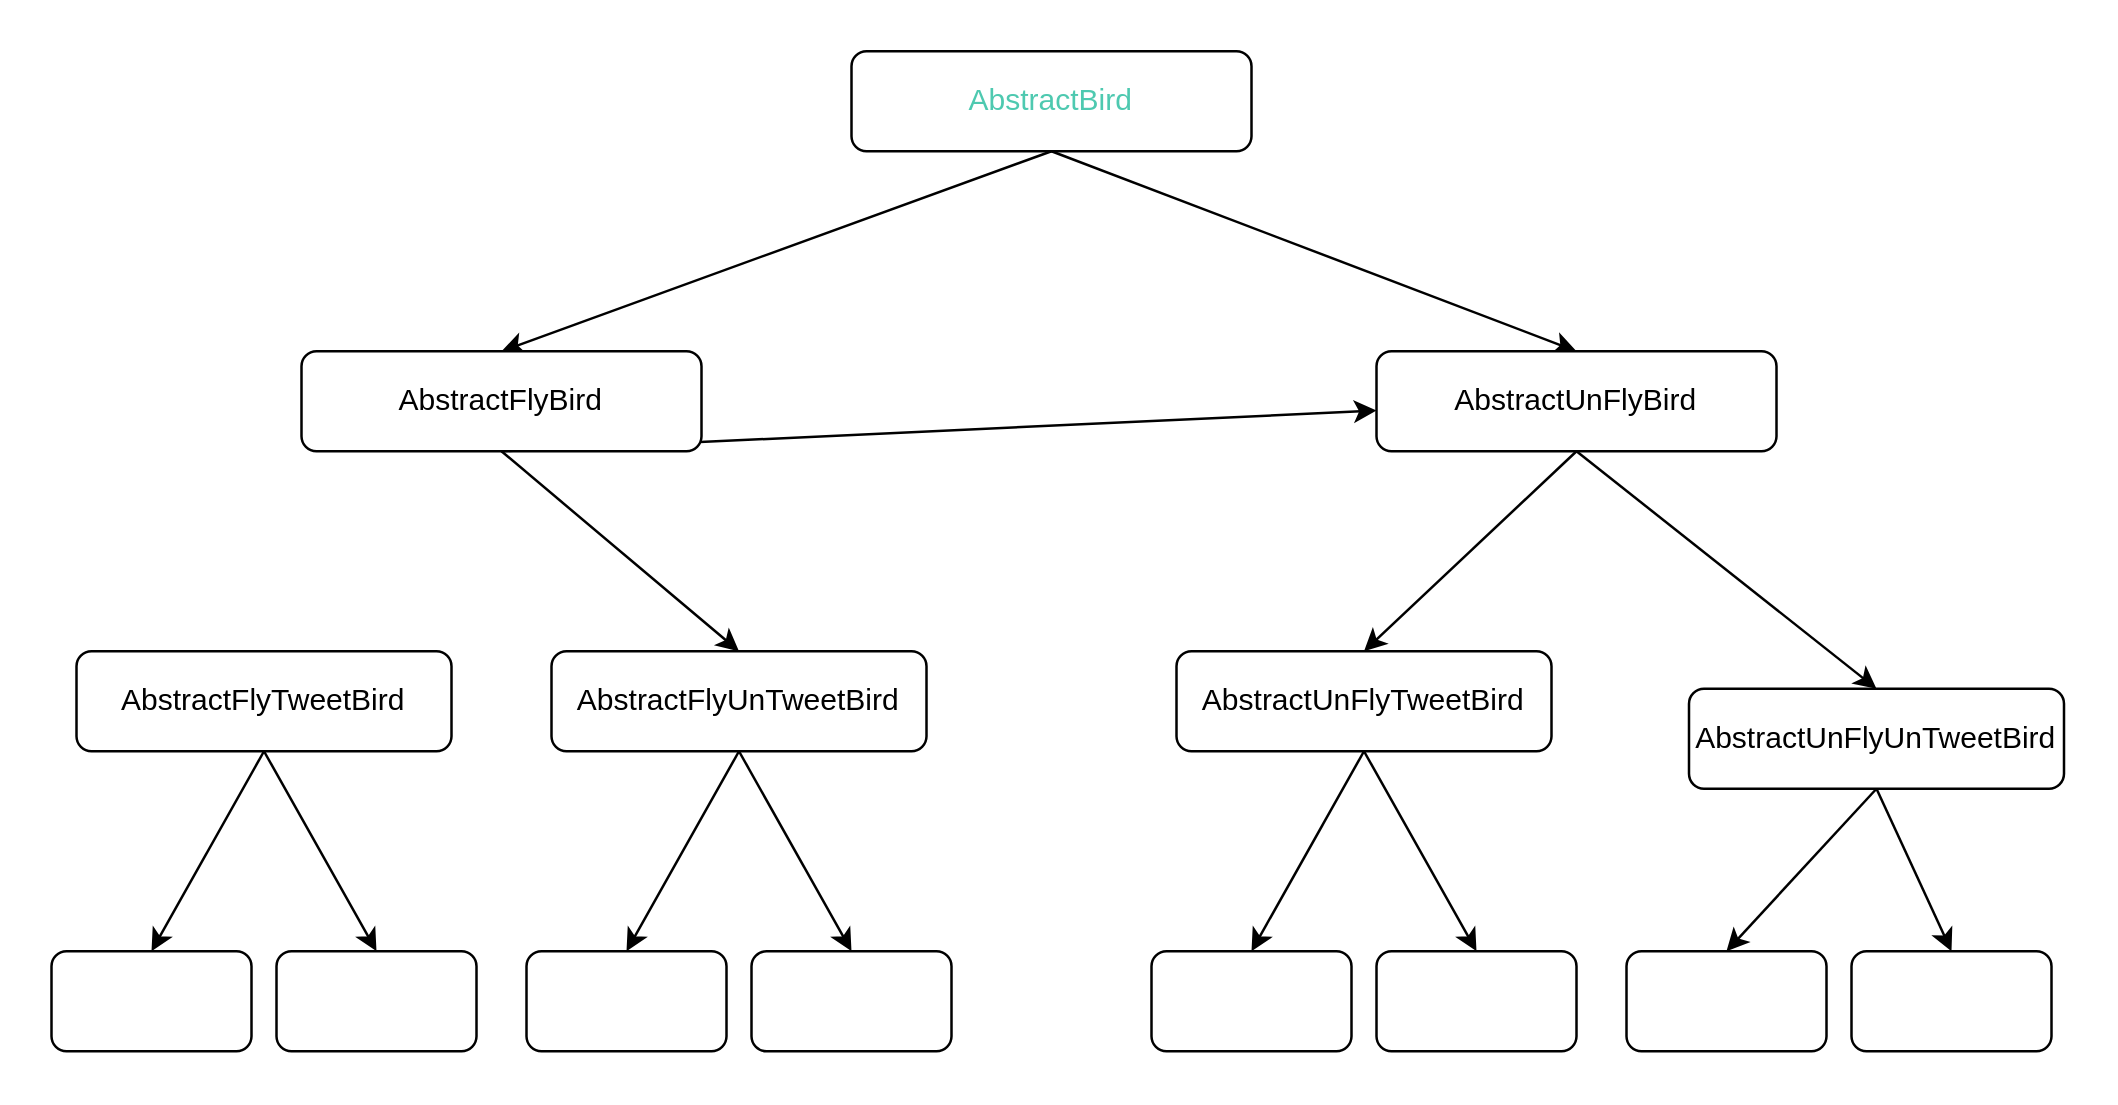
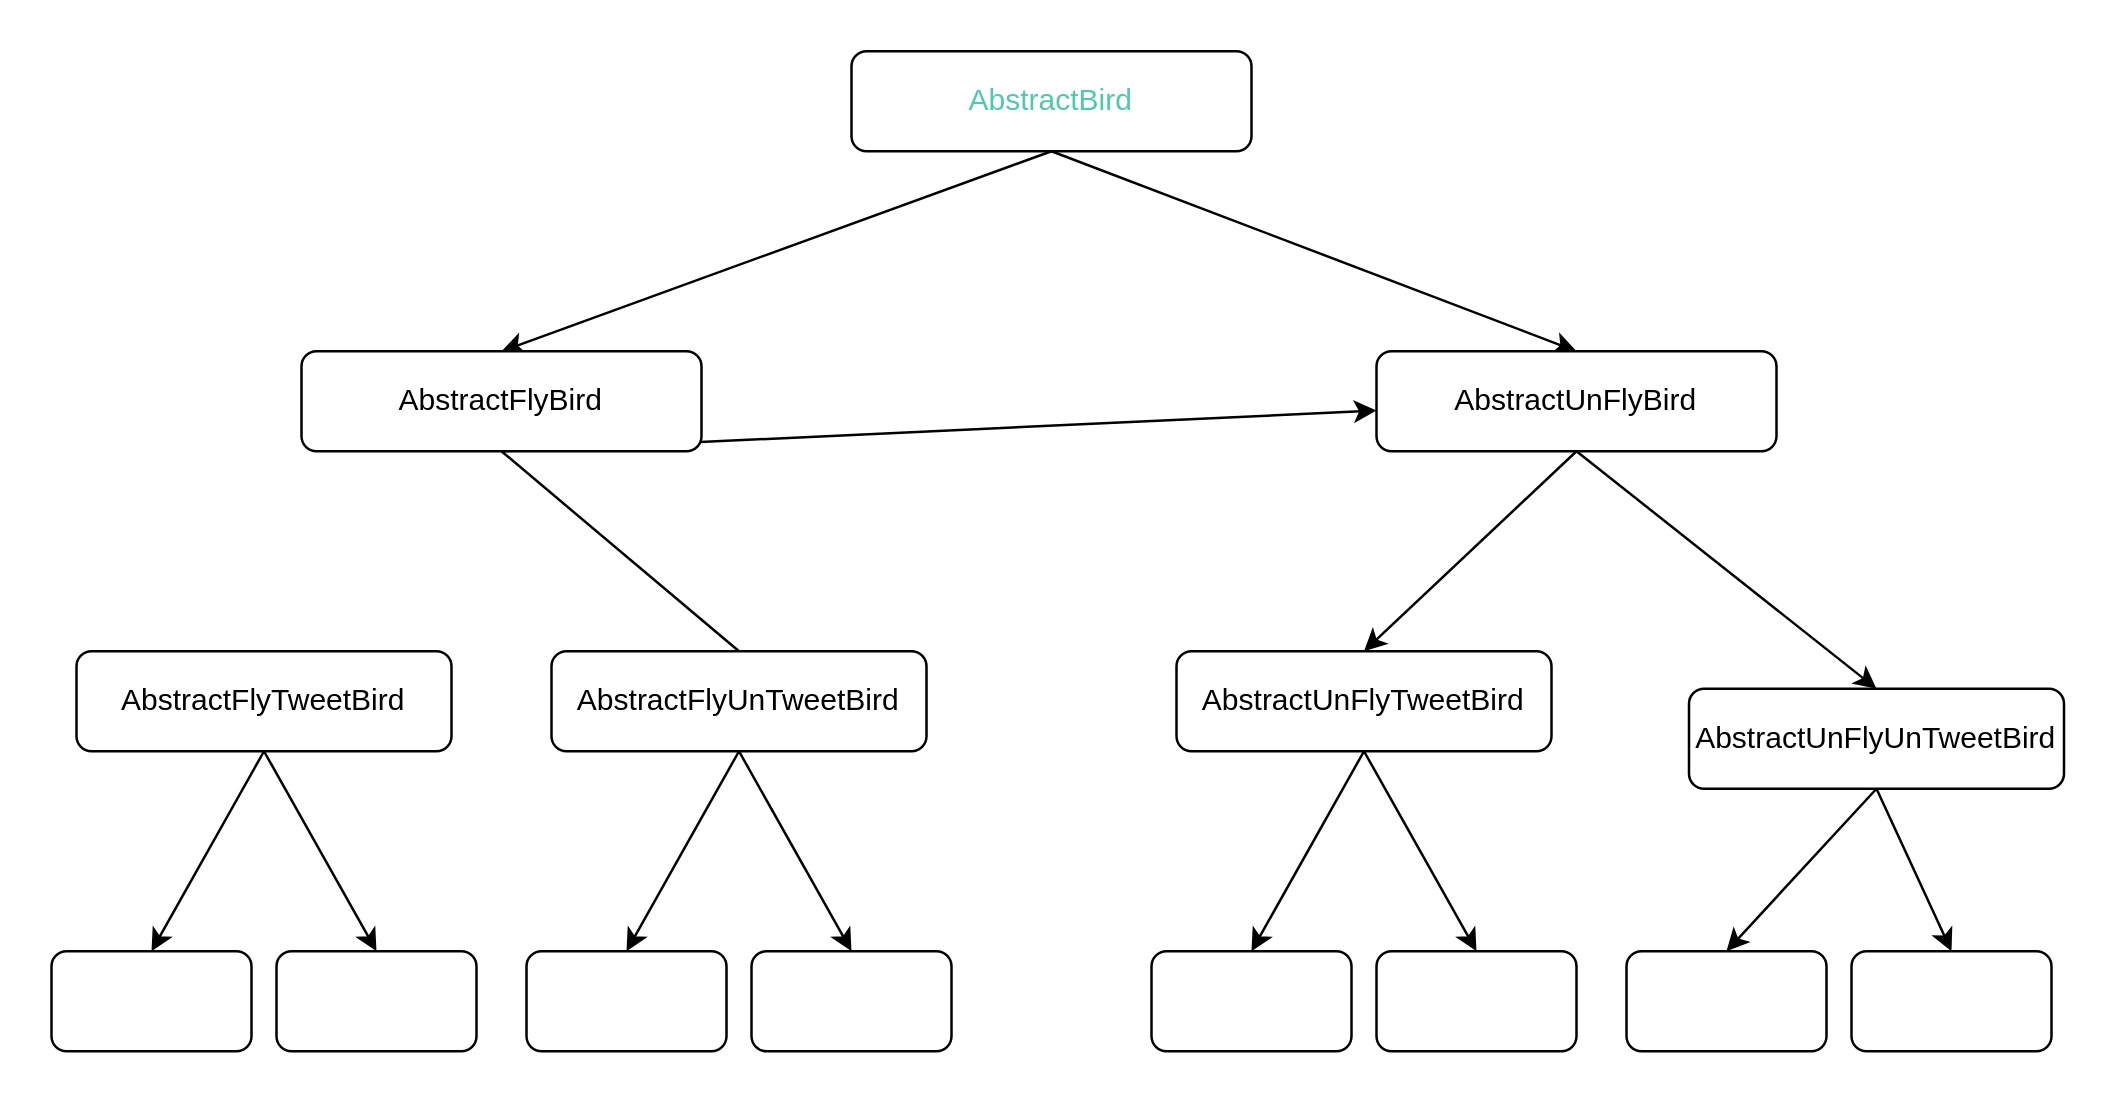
edge "AbstractFlyBird" -> "AbstractFlyUnTweetBird": arrowhead classic -> none
